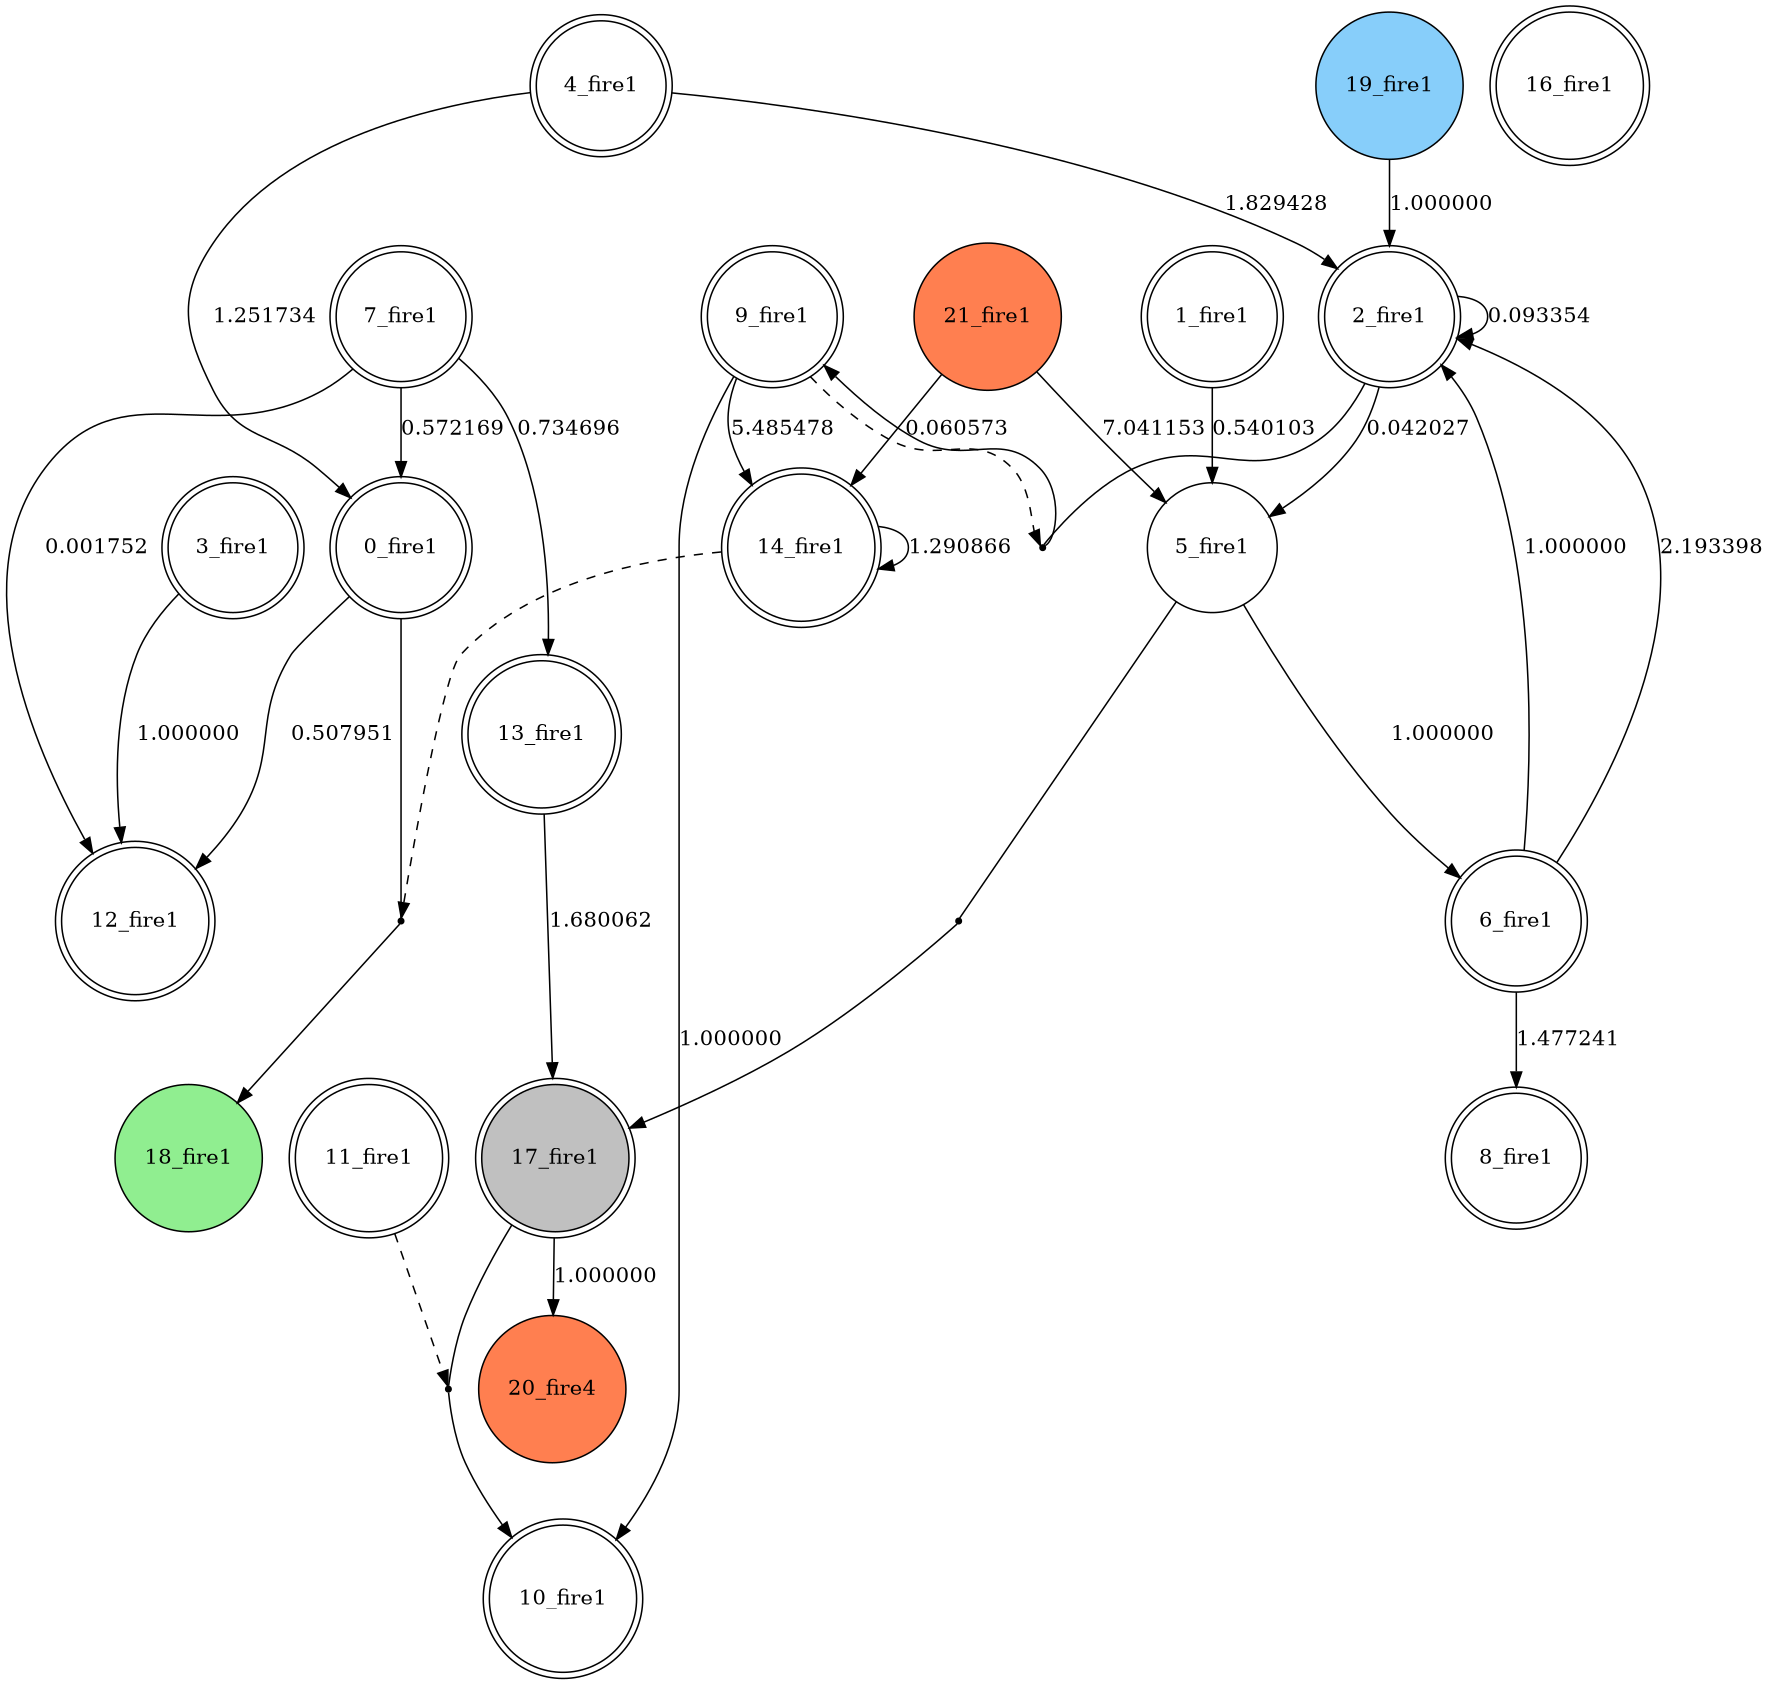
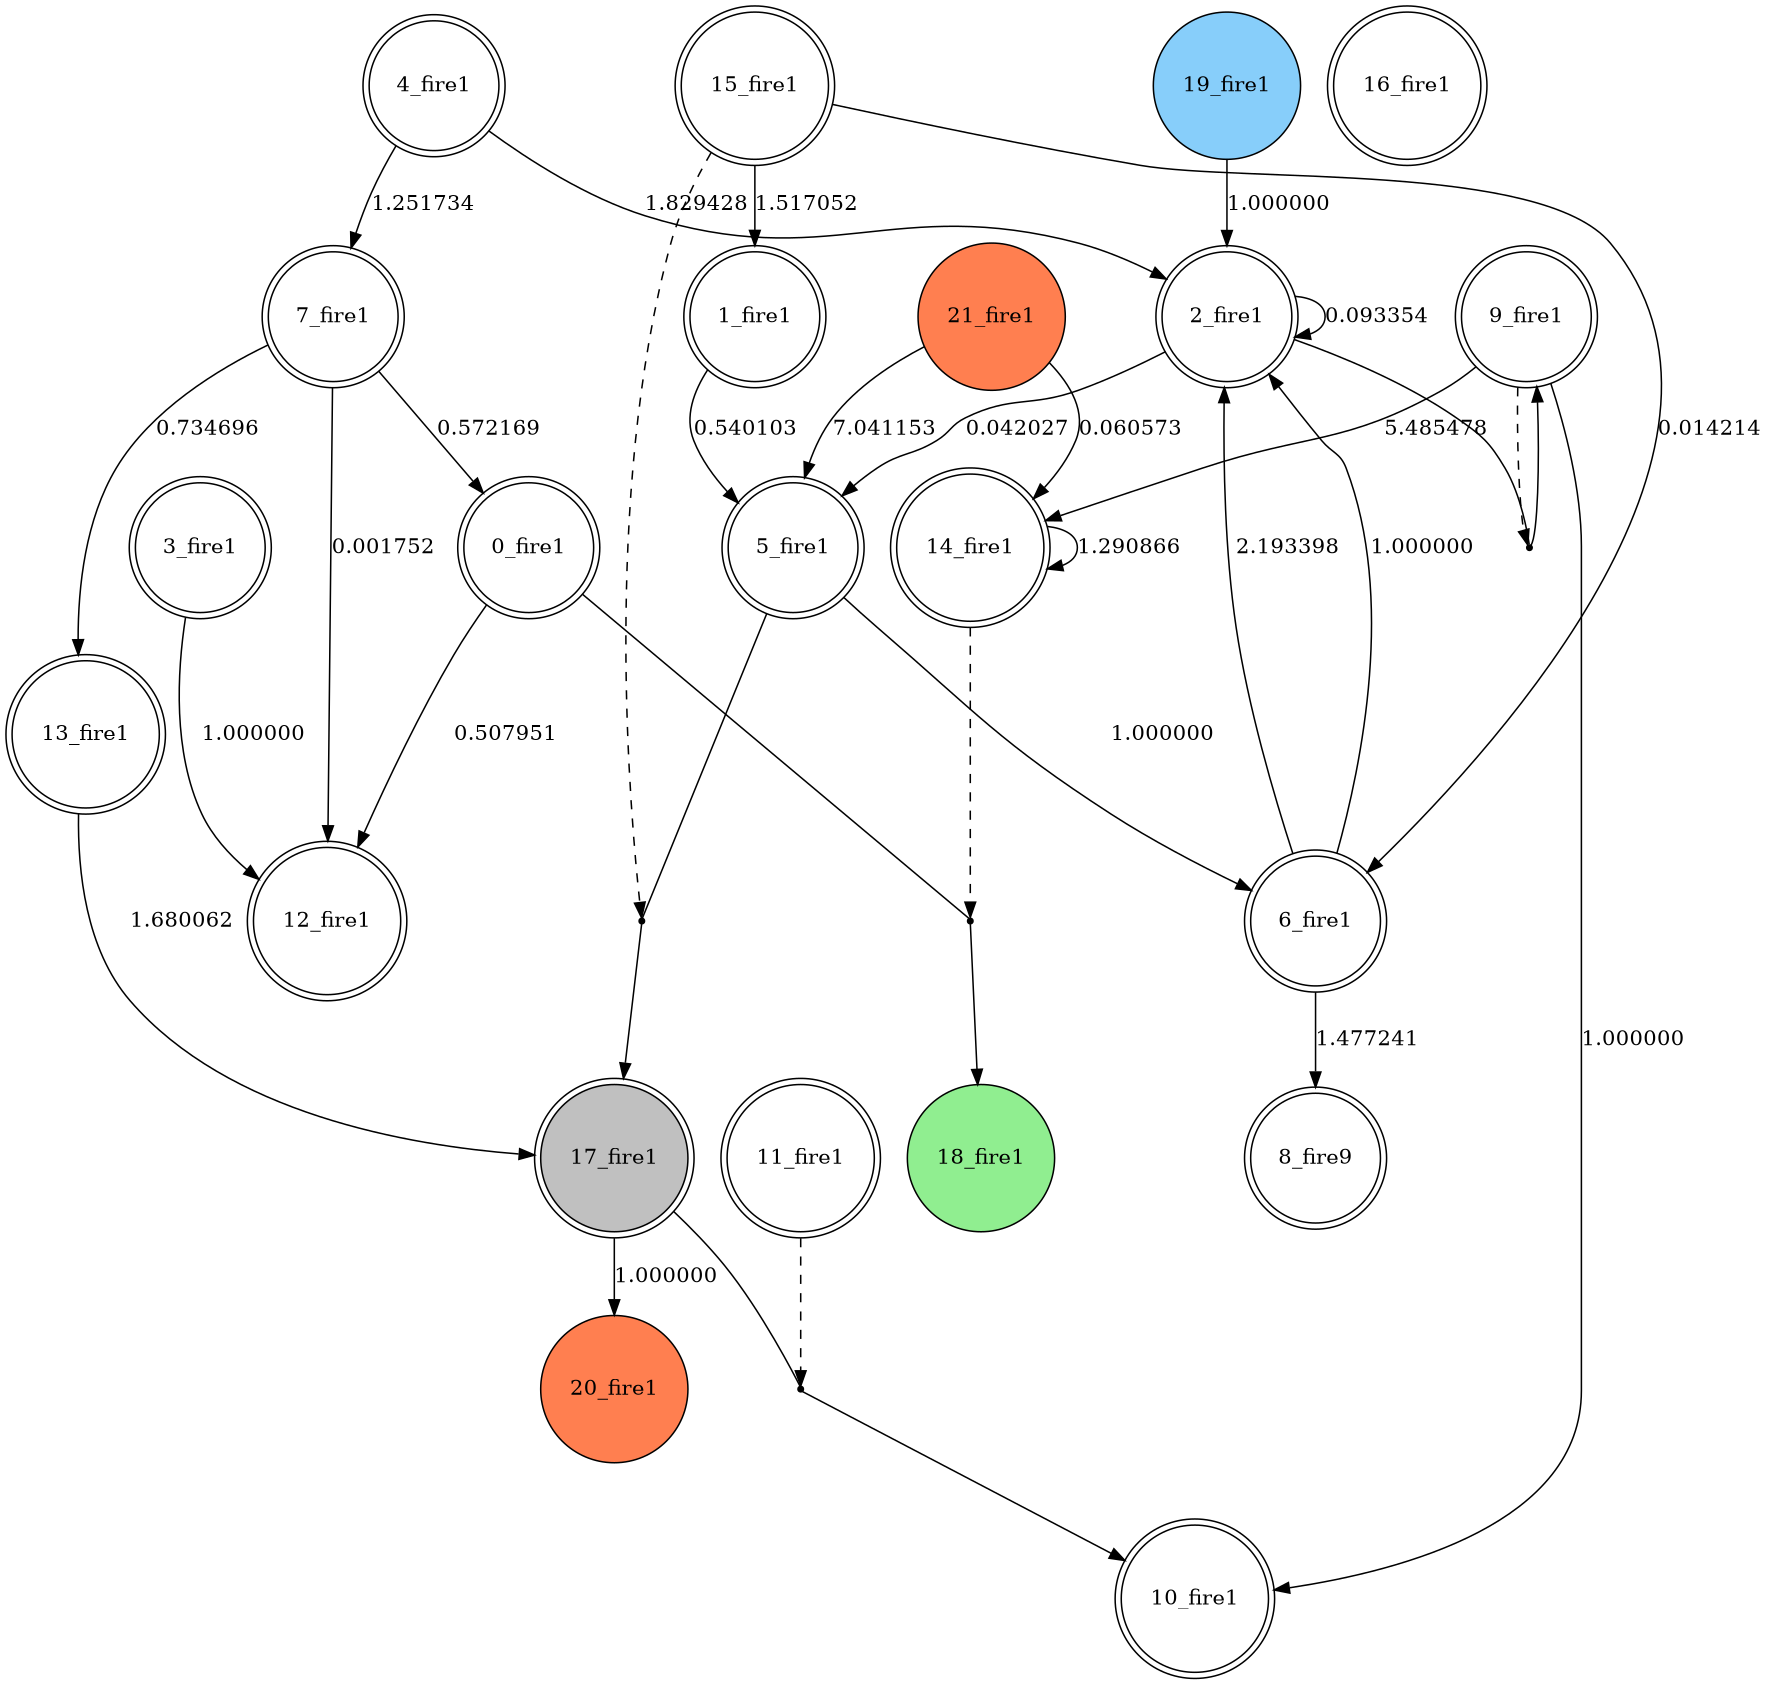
node "15_fire1": added
edge "4_fire1" -> "0_fire1": now "4_fire1" -> "7_fire1"
node "5_fire1": shape circle -> doublecircle
node "8_fire1": label "8_fire1" -> "8_fire9"
node "20_fire4": label "20_fire4" -> "20_fire1"
